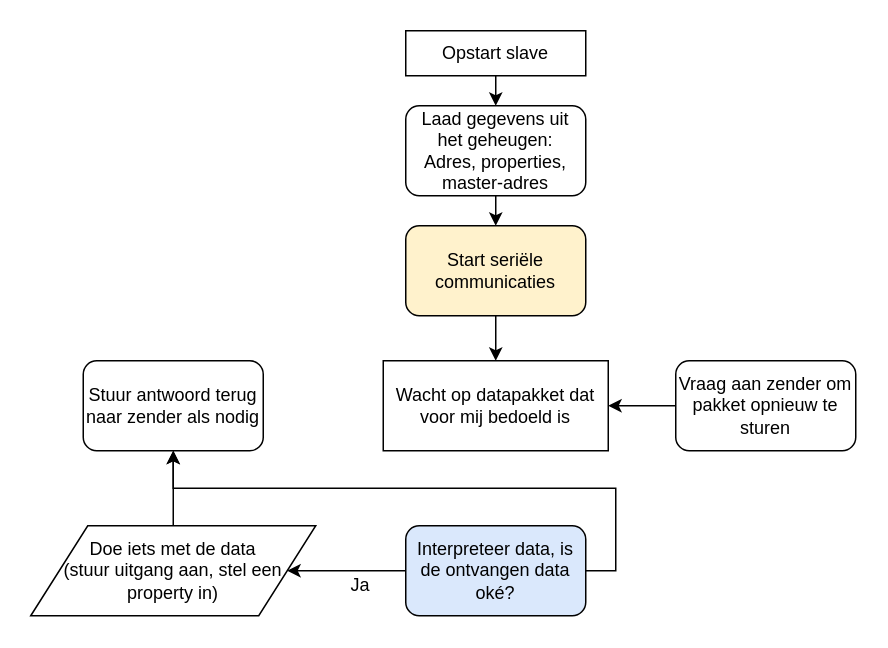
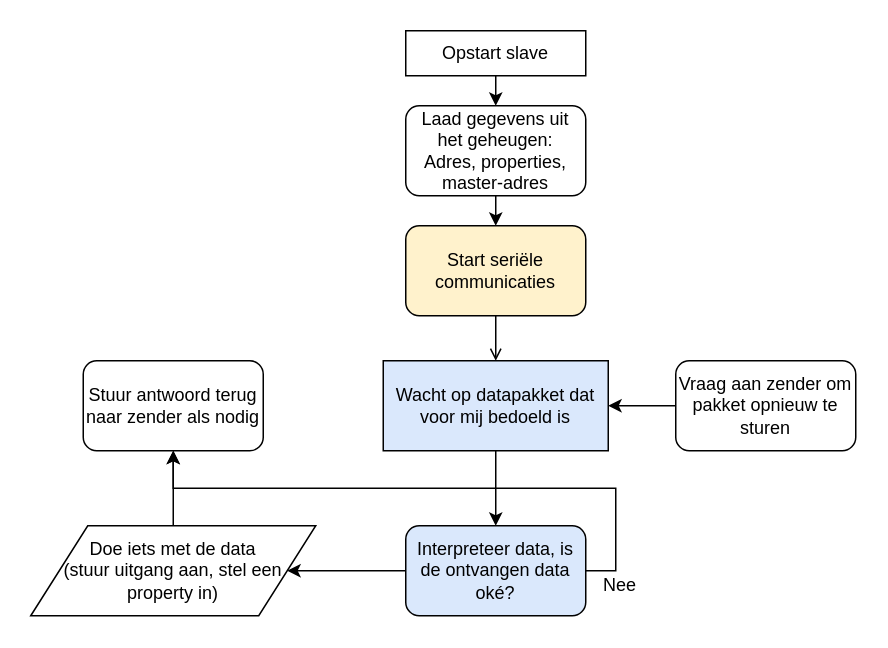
edge "Start seriële communicaties" -> "Wacht op datapakket dat voor mij bedoeld is": arrowhead classic -> open
node "Wacht op datapakket dat voor mij bedoeld is": fillcolor #ffffff -> #dae8fc
edge "Wacht op datapakket dat voor mij bedoeld is" -> "Interpreteer data, is de ontvangen data oké?": added
node "Ja": removed
node "Nee": added
